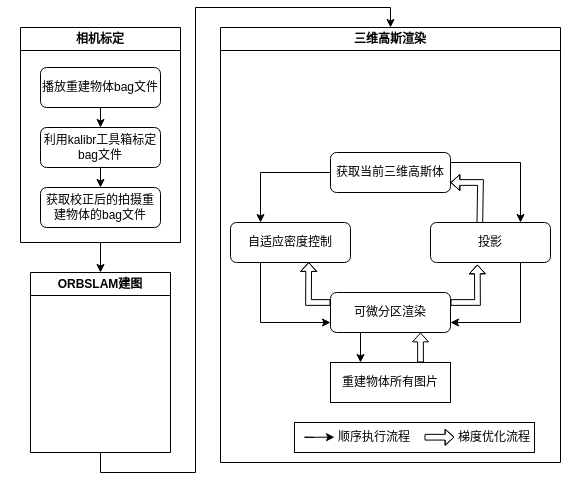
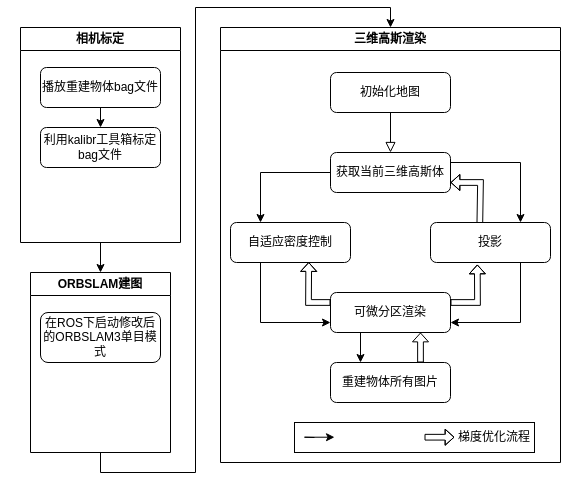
node "初始化地图": added
edge "初始化地图" -> "获取当前三维高斯体": added
edge "利用kalibr工具箱标定bag文件" -> "获取校正后的拍摄重建物体的bag文件": removed
node "获取校正后的拍摄重建物体的bag文件": removed
node "在ROS下启动修改后的ORBSLAM3单目模式": added
node "重建物体所有图片": shape rectangle -> rounded rectangle
node "顺序执行流程": removed
